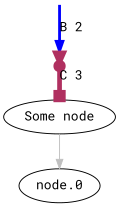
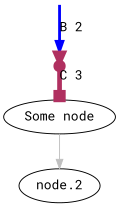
node "node.0": label "node.0" -> "node.2"
